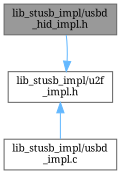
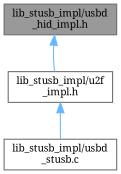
edge "lib_stusb_impl/usbd _hid_impl.h" -> "lib_stusb_impl/u2f _impl.h": reversed
node "lib_stusb_impl/usbd _impl.c": label "lib_stusb_impl/usbd _impl.c" -> "lib_stusb_impl/usbd _stusb.c"
